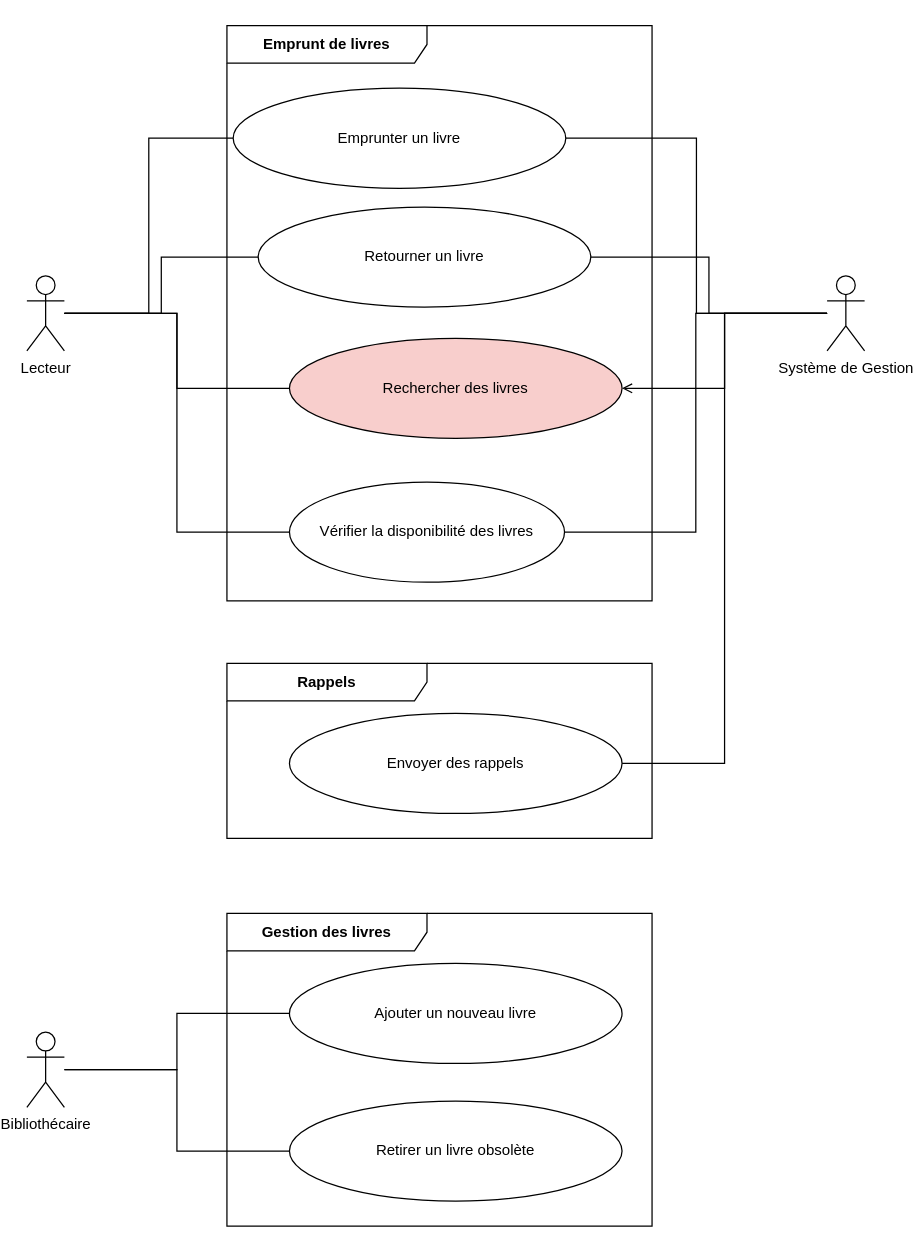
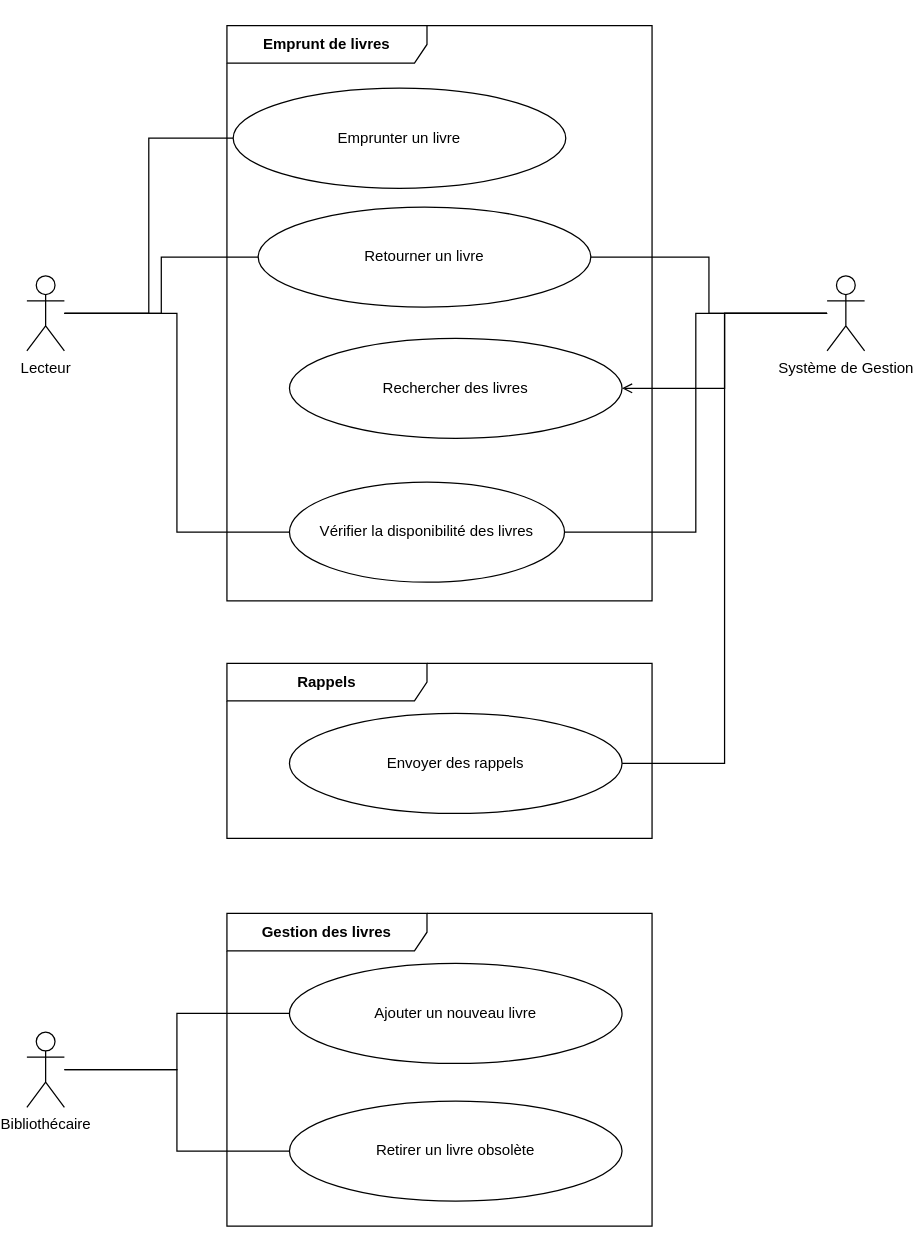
edge "Emprunter un livre" -- "Système de Gestion": removed
edge "Lecteur" -- "Rechercher des livres": removed
node "Rechercher des livres": fillcolor #f8cecc -> #ffffff
